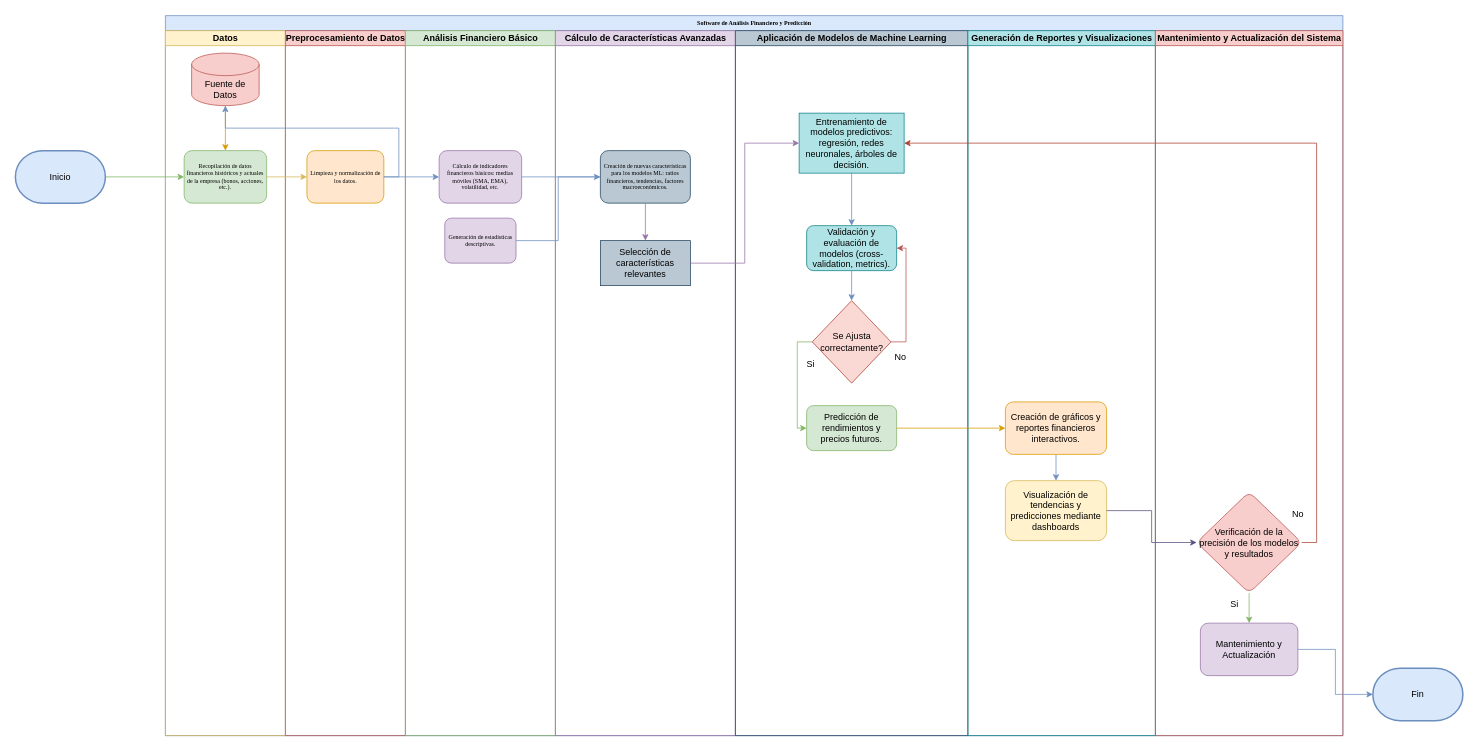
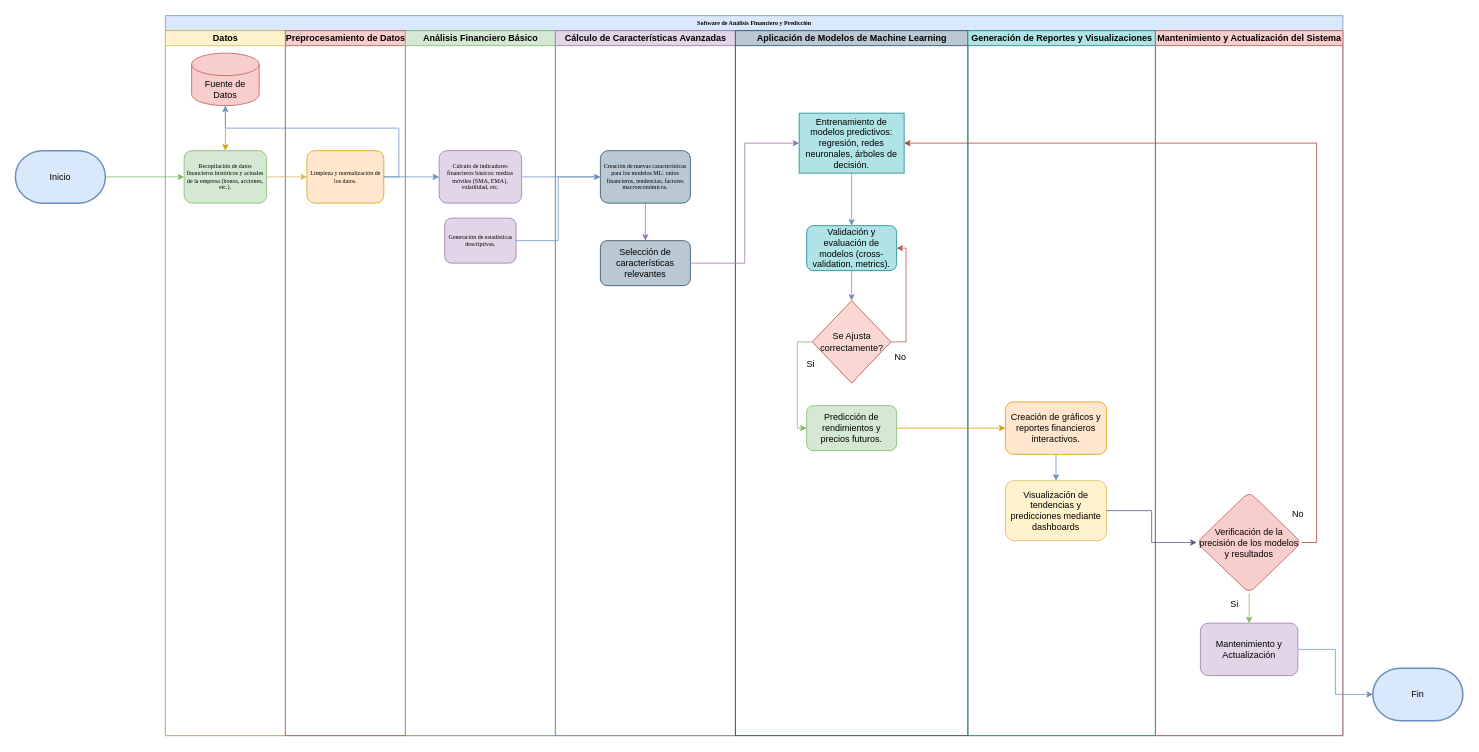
node "Selección de características relevantes": shape rectangle -> rounded rectangle
